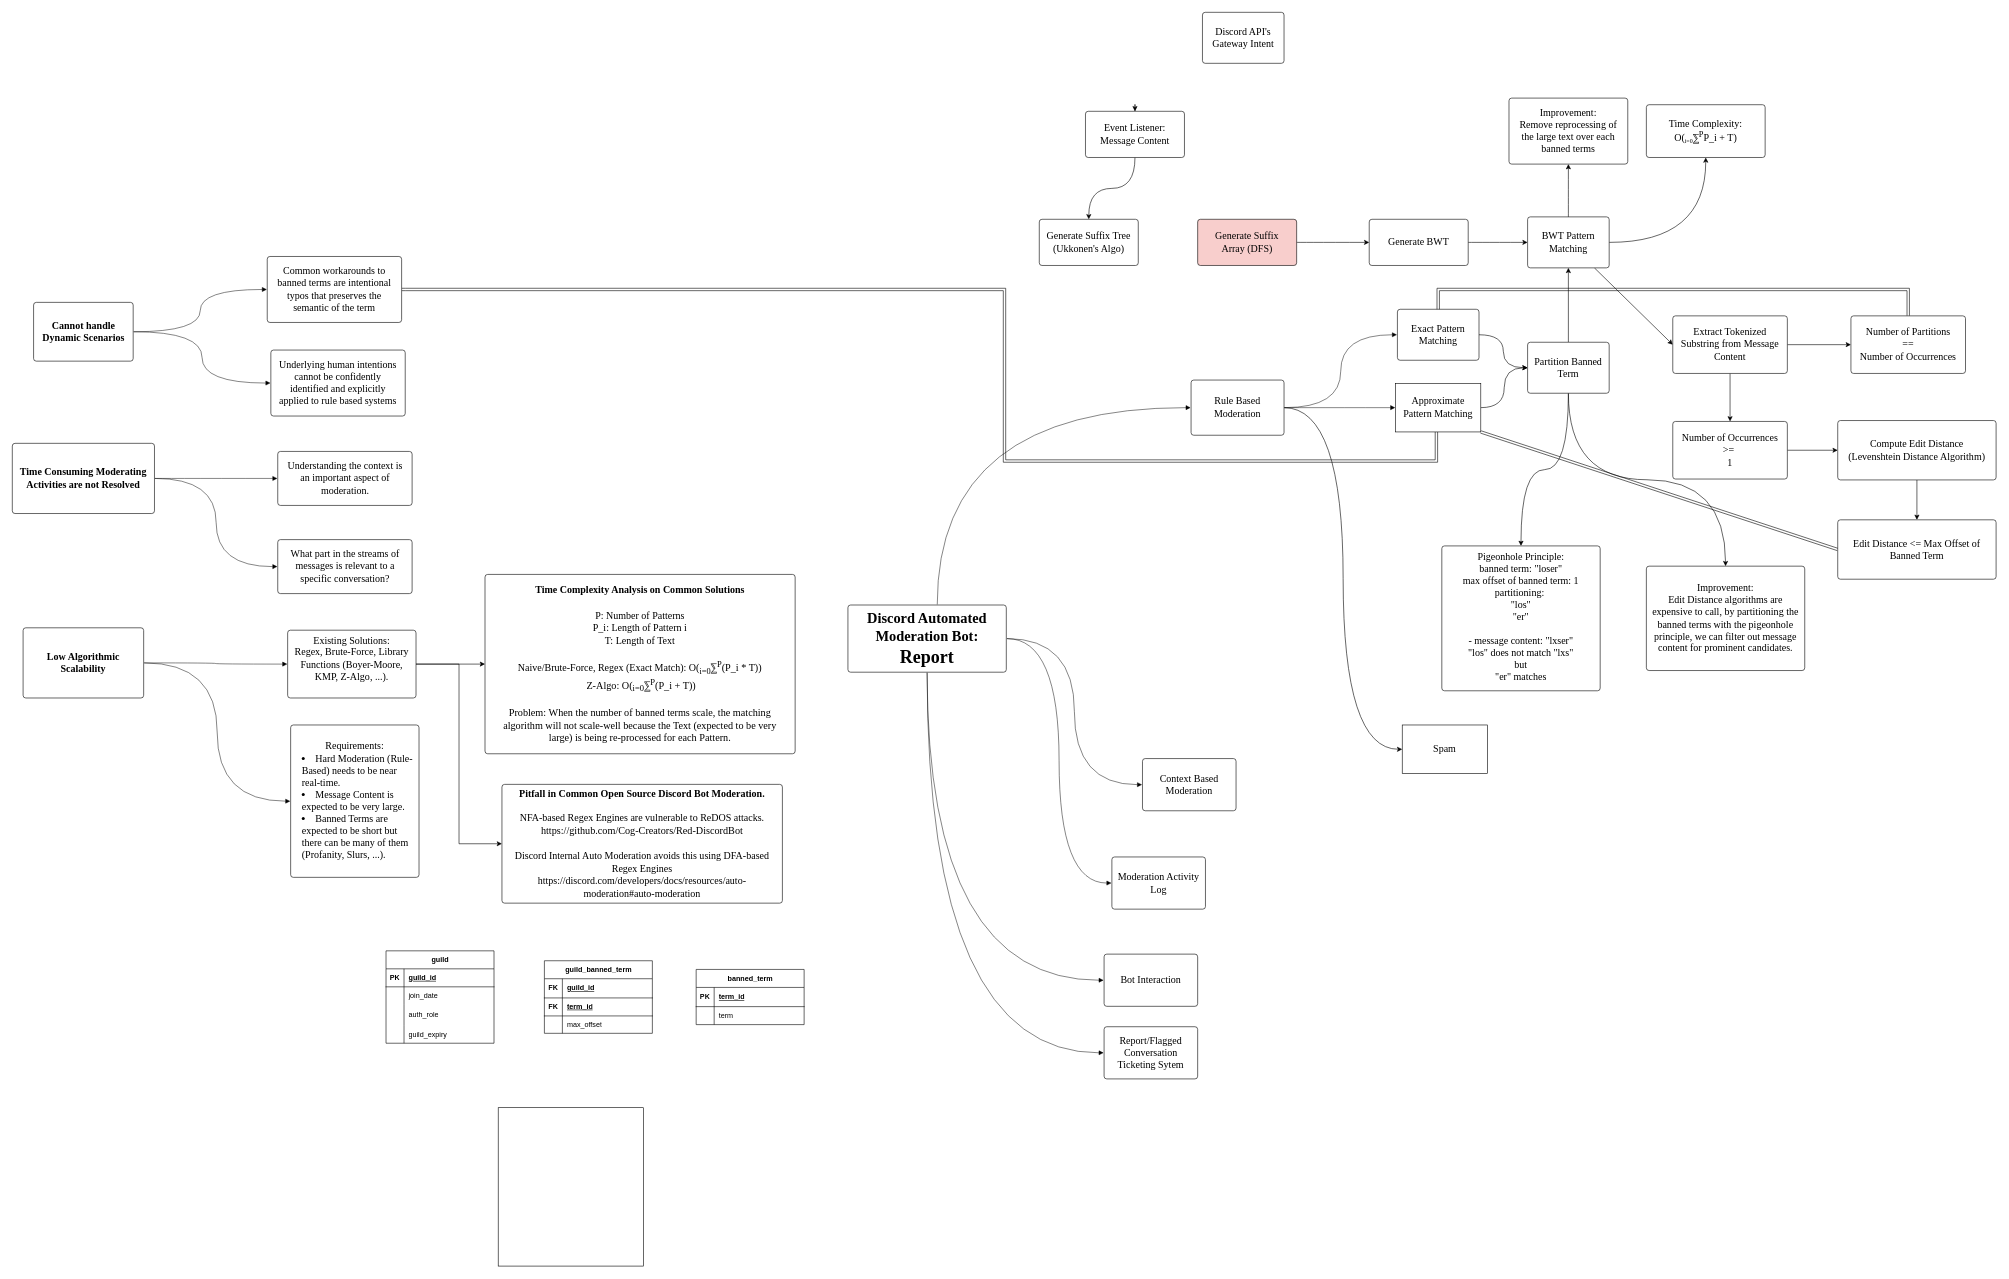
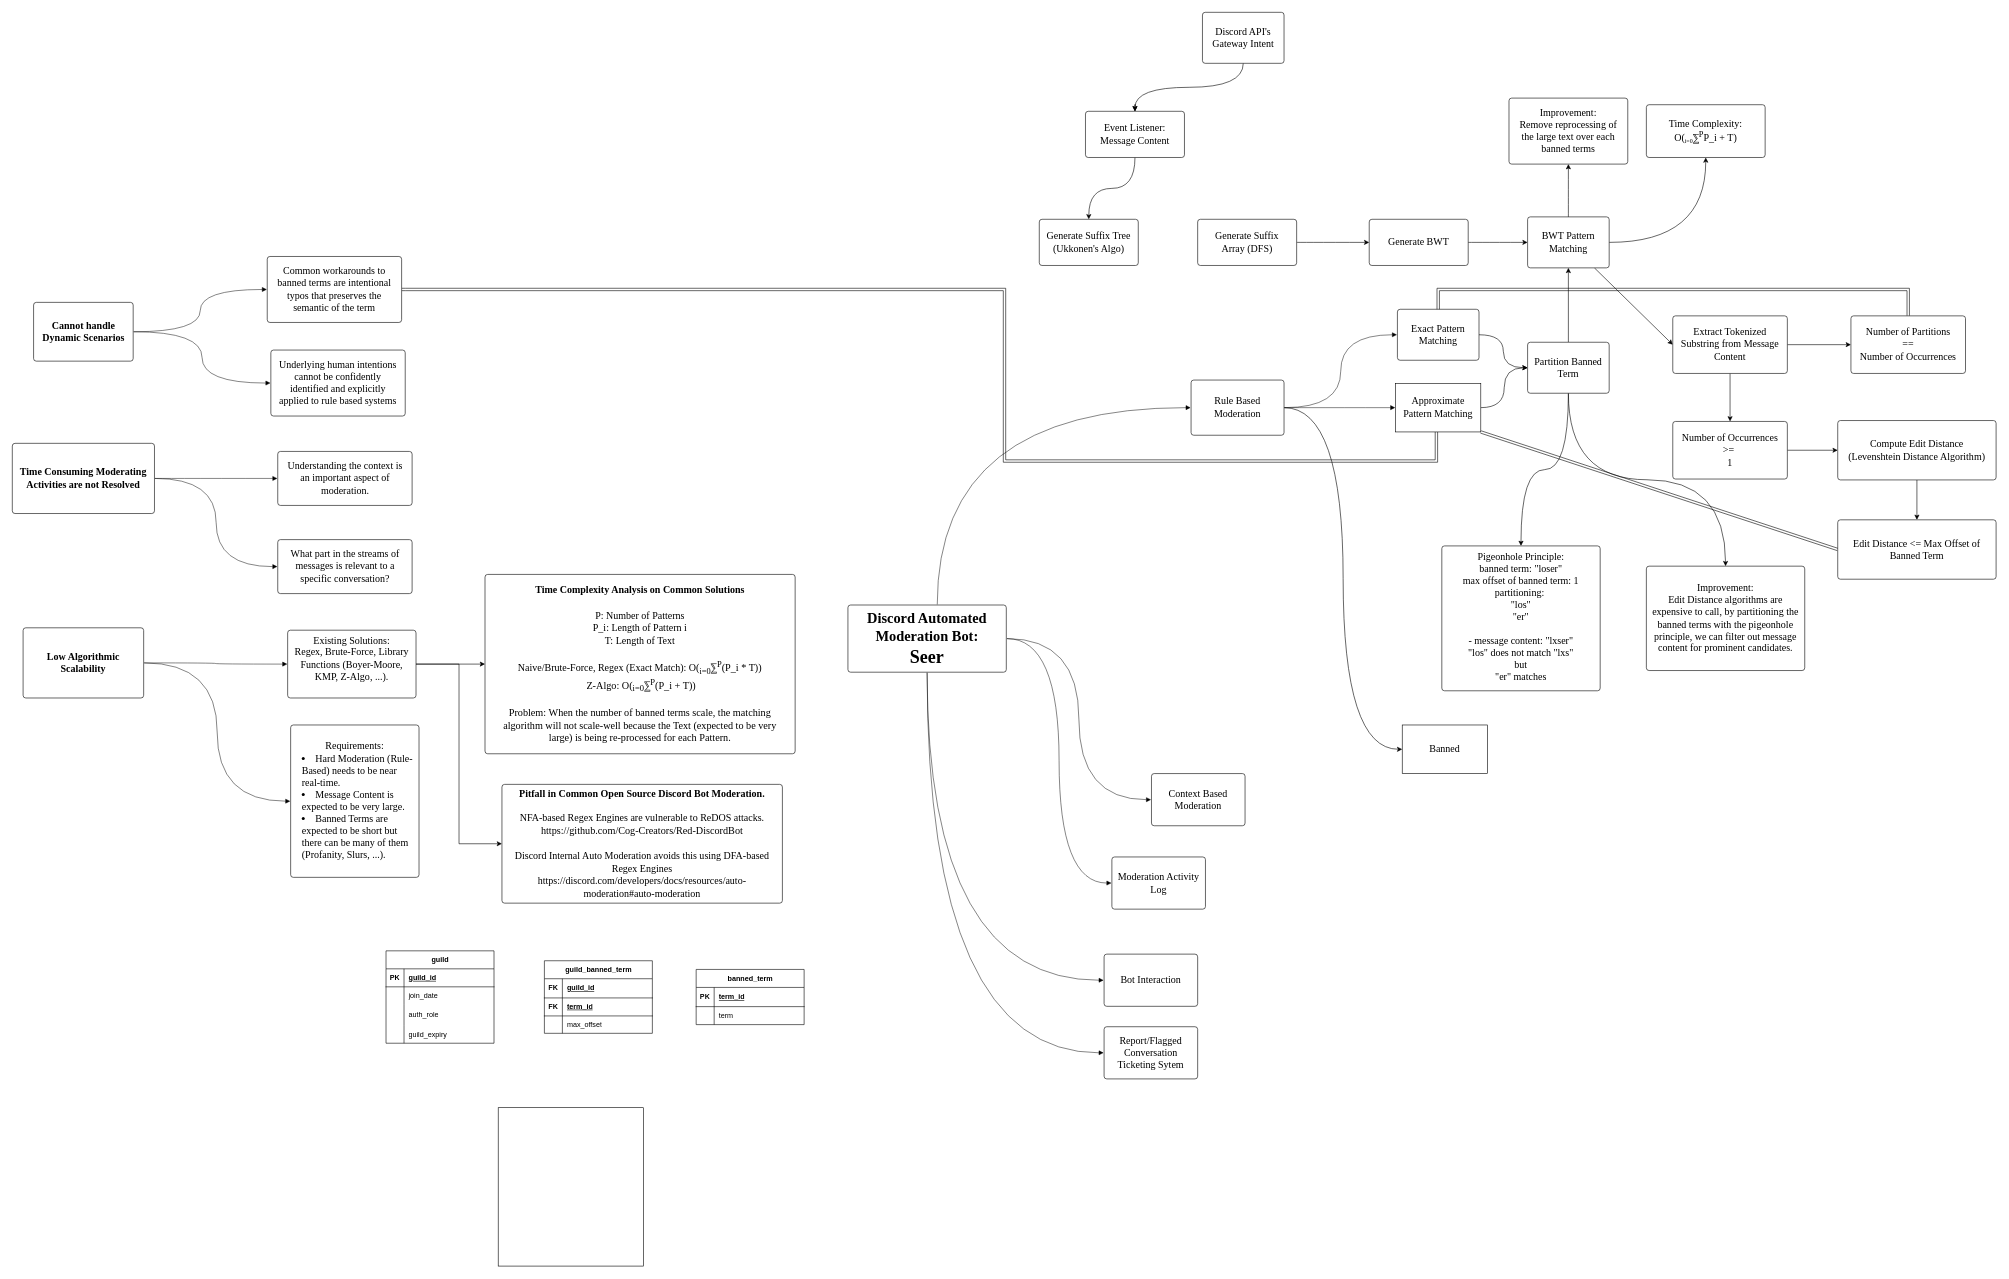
edge "Discord API's Gateway Intent" -> "Event Listener: Message Content": added
node "Generate Suffix Array (DFS)": fillcolor #f8cecc -> #ffffff
node "Discord Automated Moderation Bot: Report": label "Discord Automated Moderation Bot: Report" -> "Discord Automated Moderation Bot: Seer"
node "Spam": label "Spam" -> "Banned"
node "Context Based Moderation": moved (1190, 785) -> (1199, 800)
